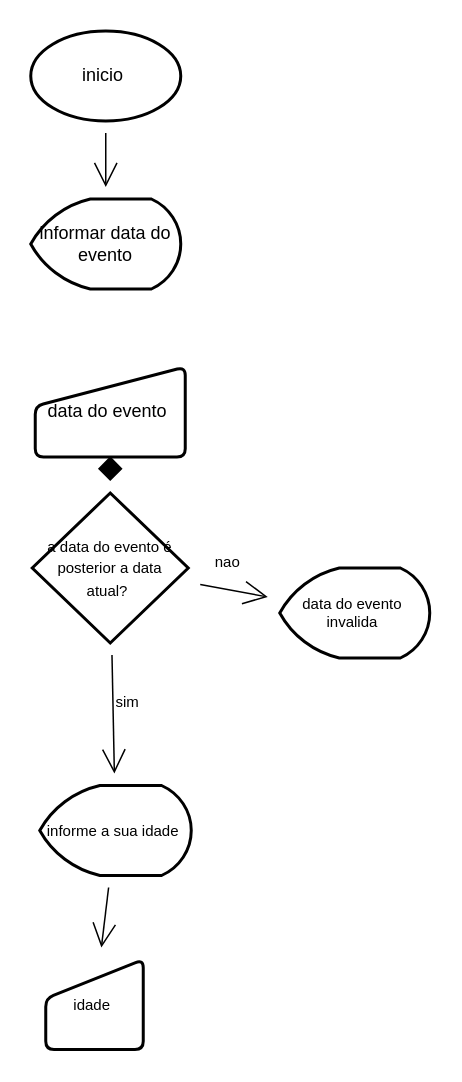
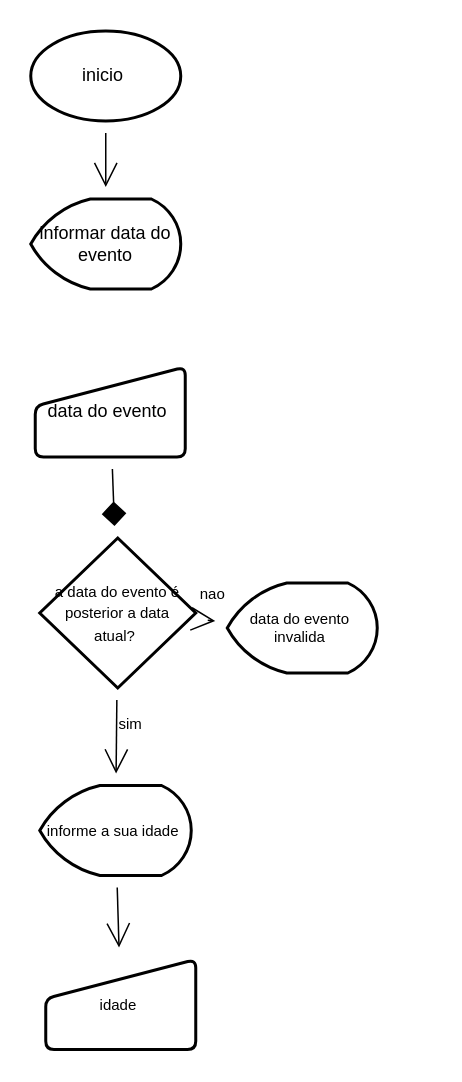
node "a data do evento é posterior a data atual?": moved (110, 568) -> (118, 613)
node "data do evento invalida": moved (355, 613) -> (302, 628)
node "idade": size 98x90 -> 150x90
